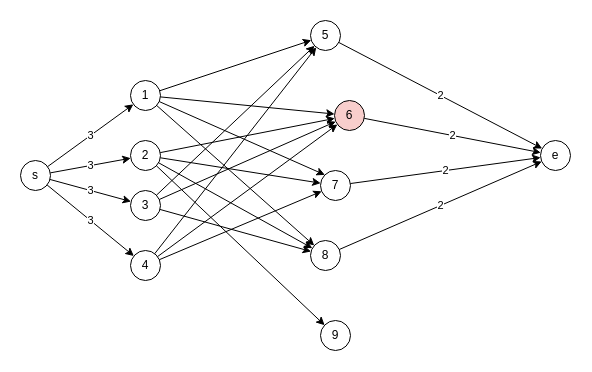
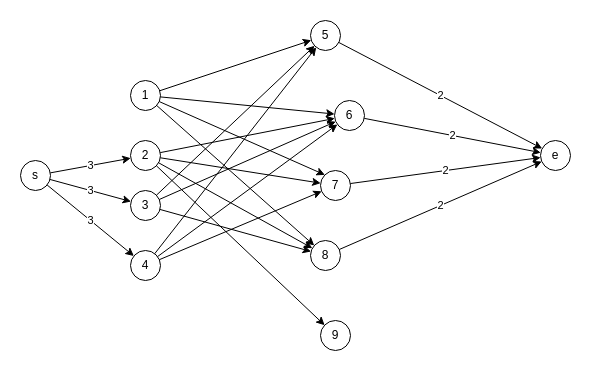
node "6": fillcolor #f8cecc -> #ffffff
edge "s" -> "1": removed, label "3"
